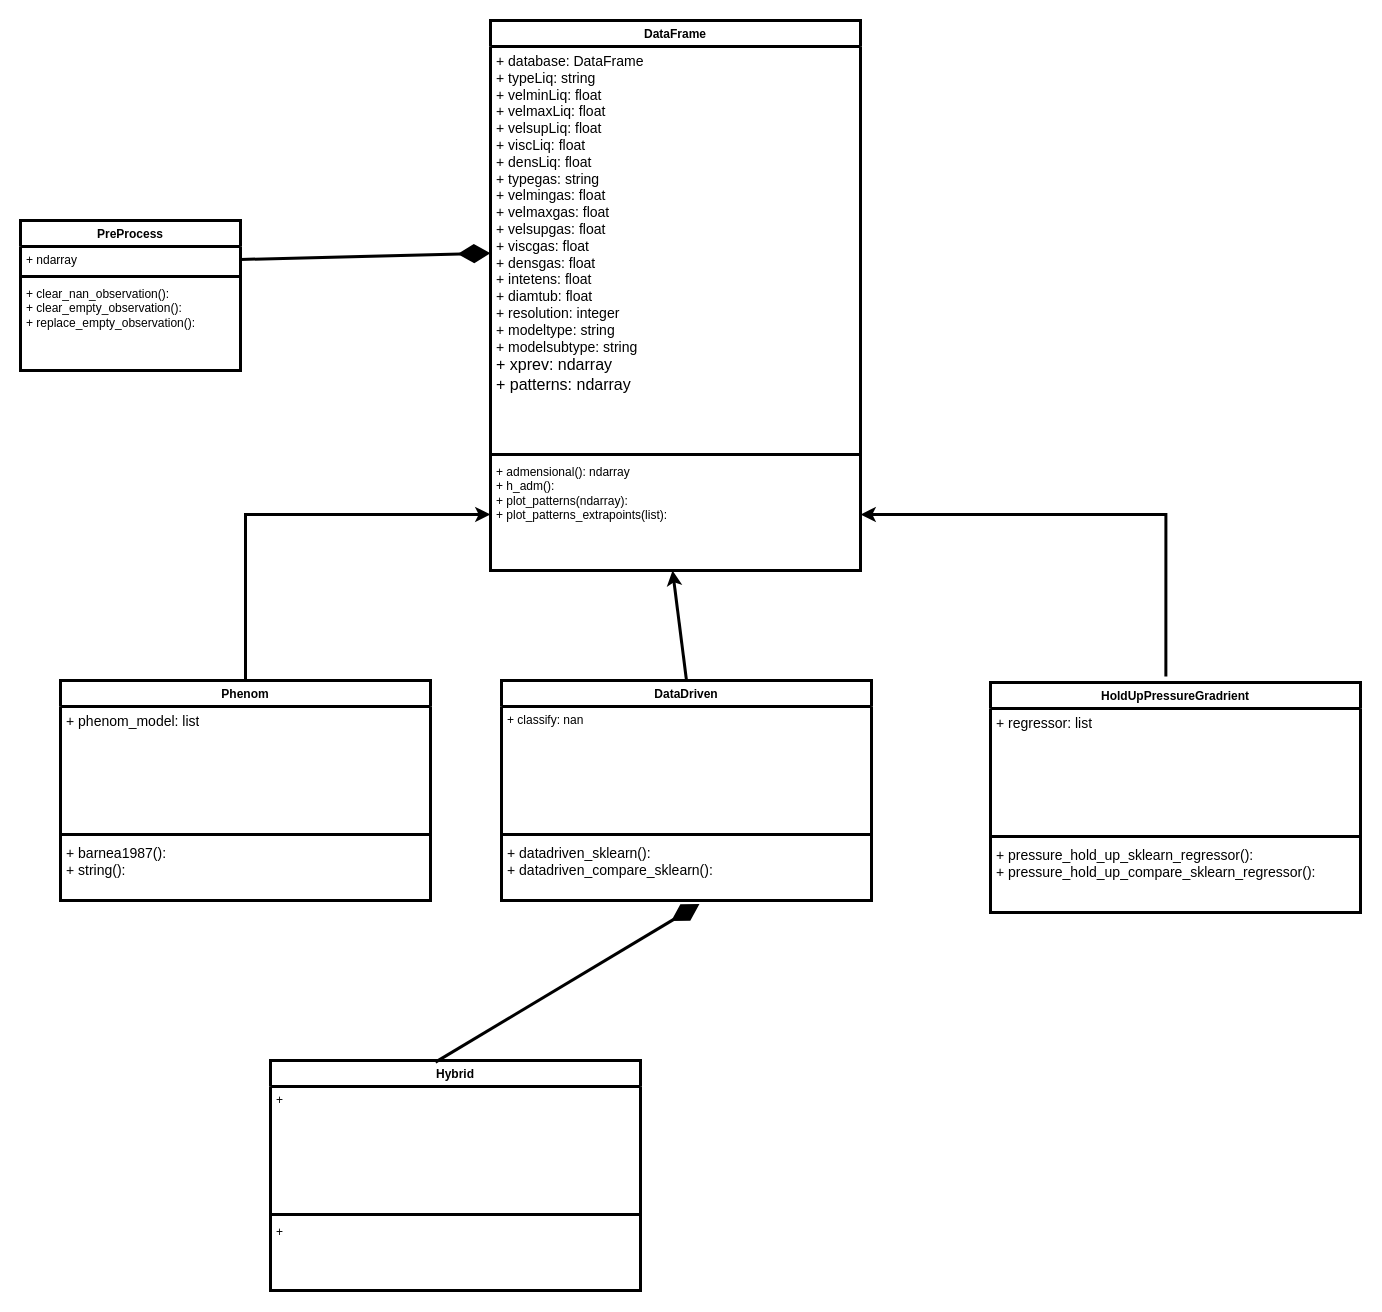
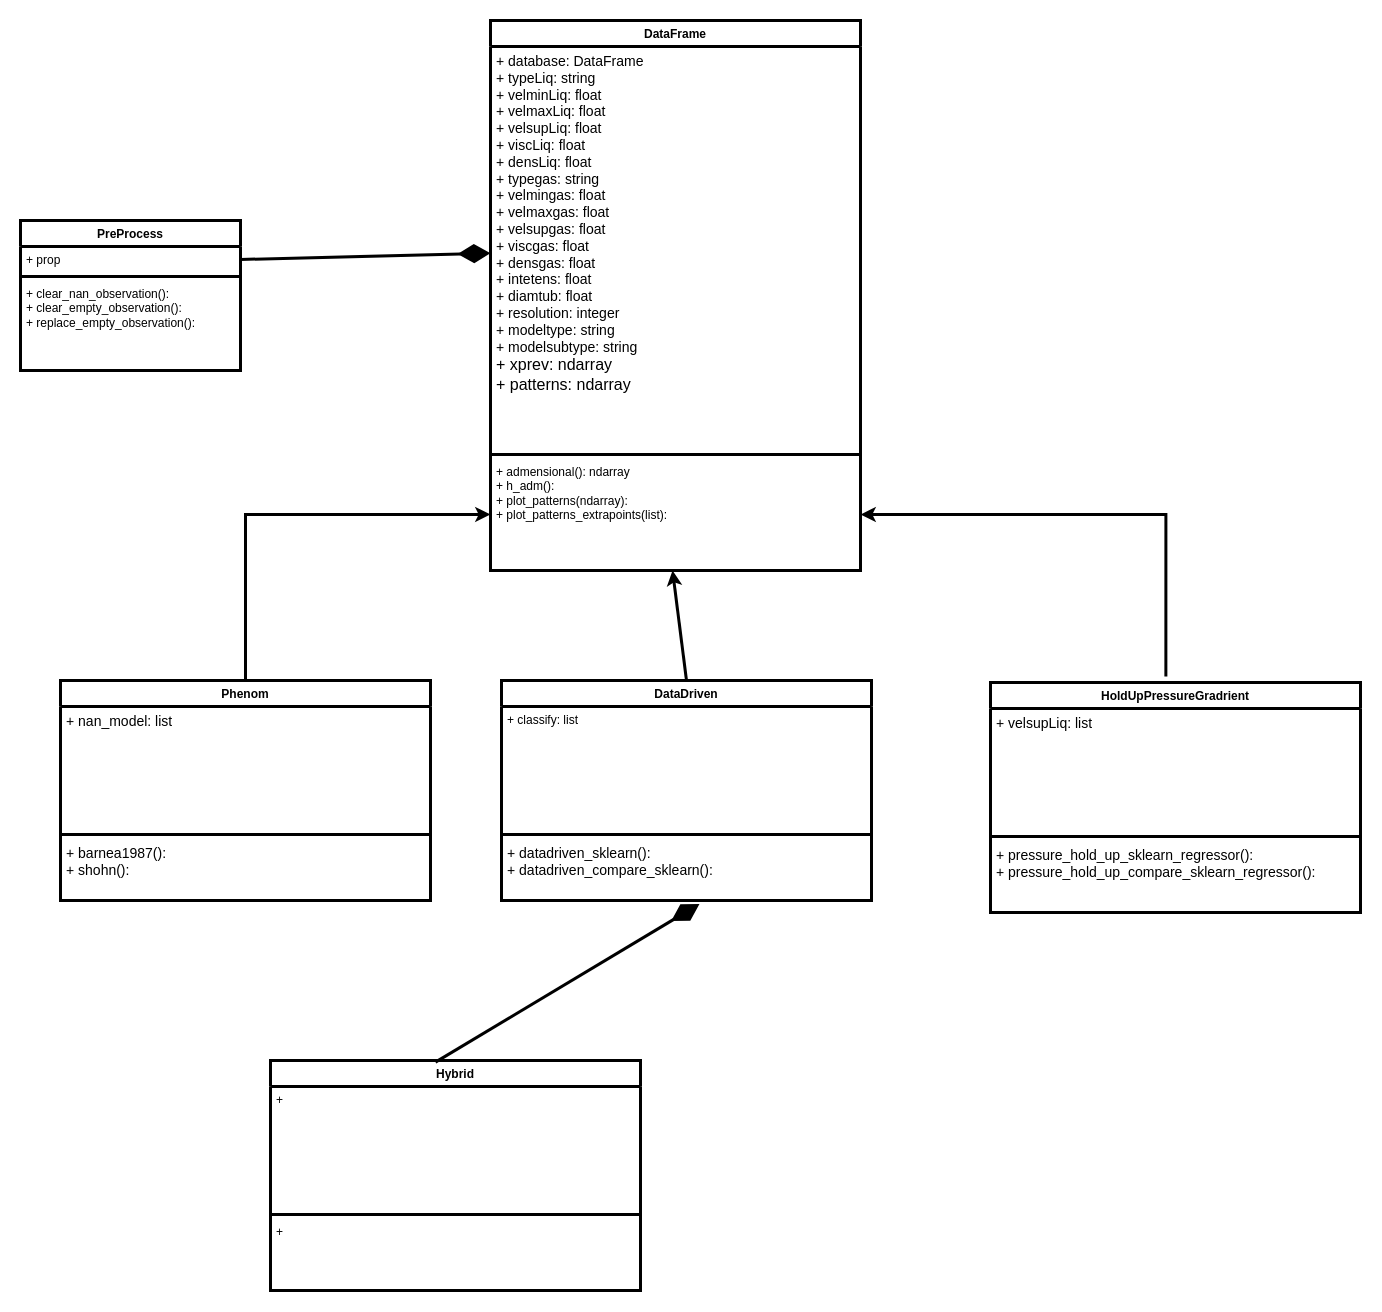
node "+ ndarray": label "+ ndarray" -> "+ prop"
node "+ phenom_model: list": label "+ phenom_model: list" -> "+ nan_model: list"
node "+ classify: nan": label "+ classify: nan" -> "+ classify: list"
node "+ regressor: list": label "+ regressor: list" -> "+ velsupLiq: list"
node "+ barnea1987(): + string():": label "+ barnea1987(): + string():" -> "+ barnea1987(): + shohn():"
